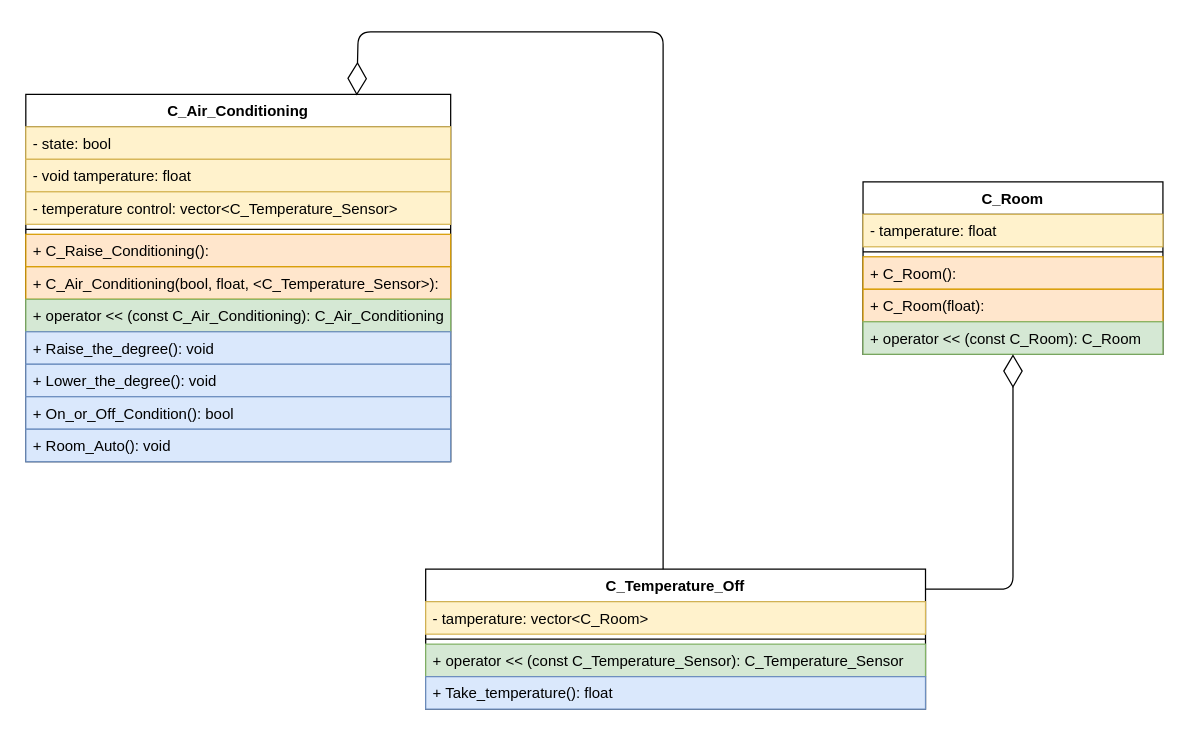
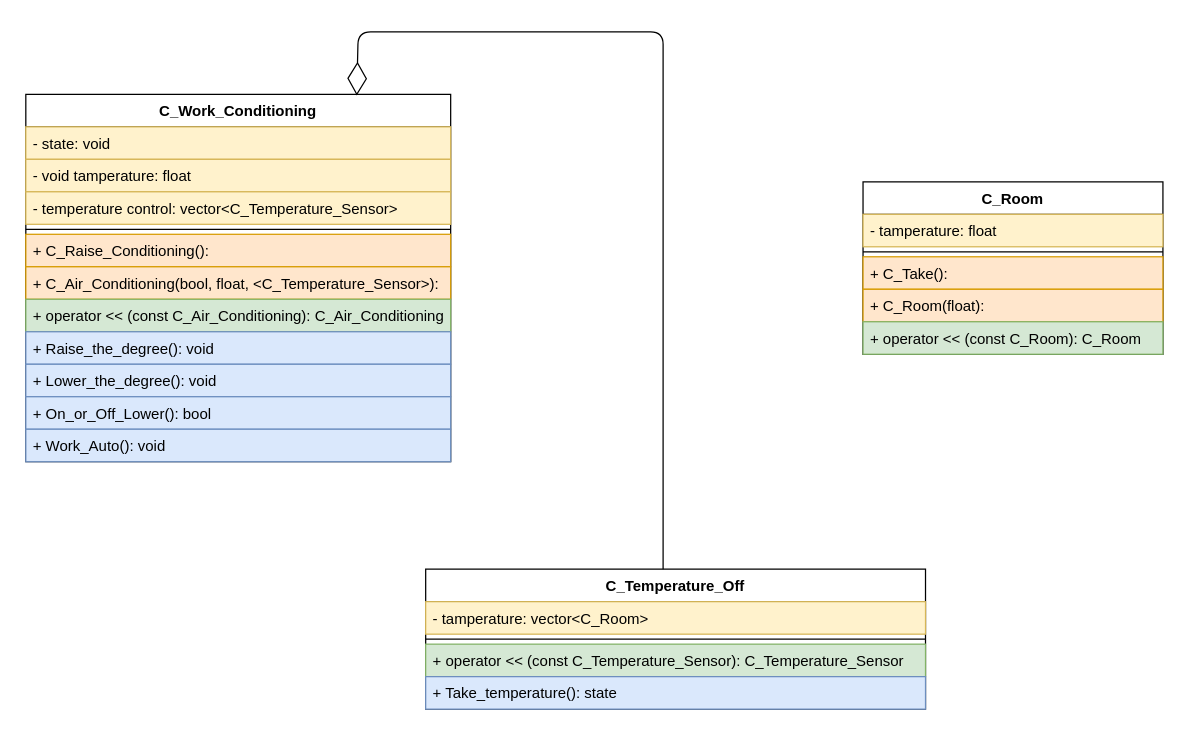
node "C_Air_Conditioning": label "C_Air_Conditioning" -> "C_Work_Conditioning"
node "- state: bool": label "- state: bool" -> "- state: void"
node "+ C_Room():": label "+ C_Room():" -> "+ C_Take():"
node "+ On_or_Off_Condition(): bool": label "+ On_or_Off_Condition(): bool" -> "+ On_or_Off_Lower(): bool"
node "+ Room_Auto(): void": label "+ Room_Auto(): void" -> "+ Work_Auto(): void"
edge "C_Temperature_Off" -> "C_Room": removed
node "+ Take_temperature(): float": label "+ Take_temperature(): float" -> "+ Take_temperature(): state"
